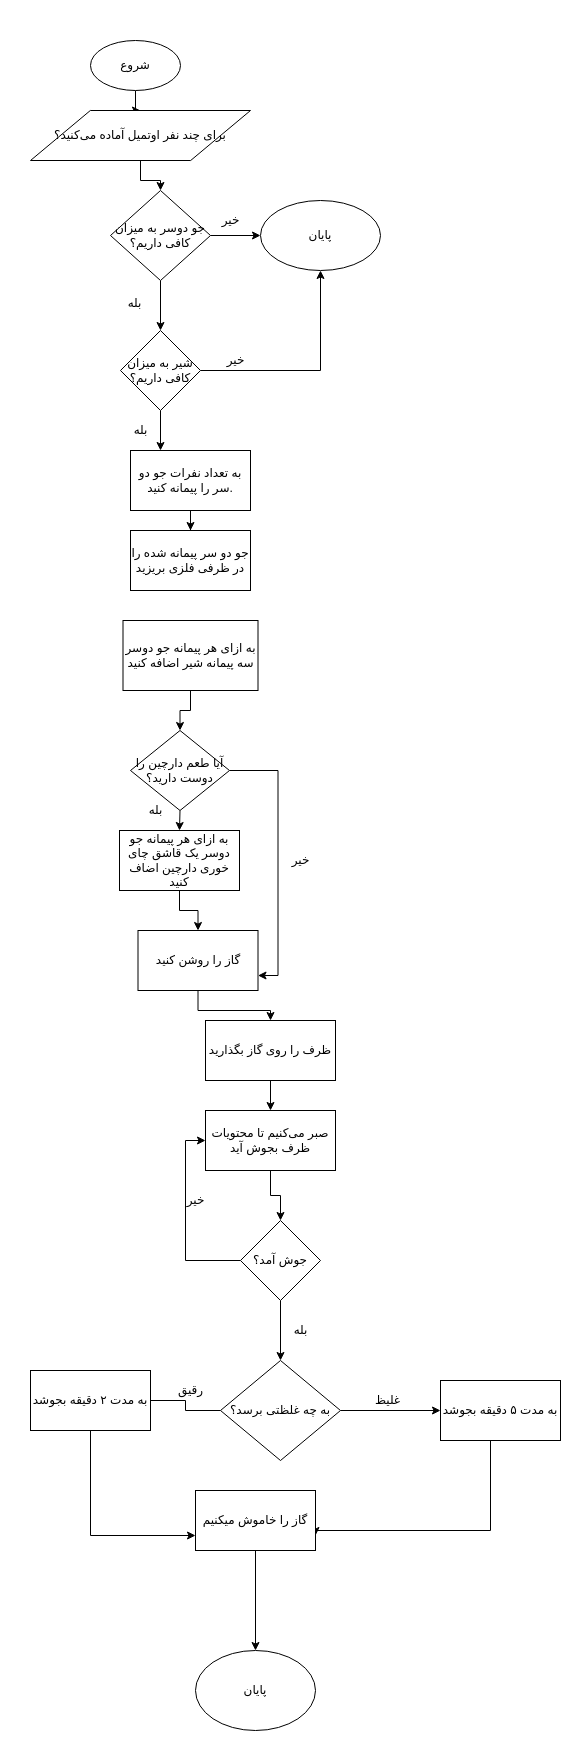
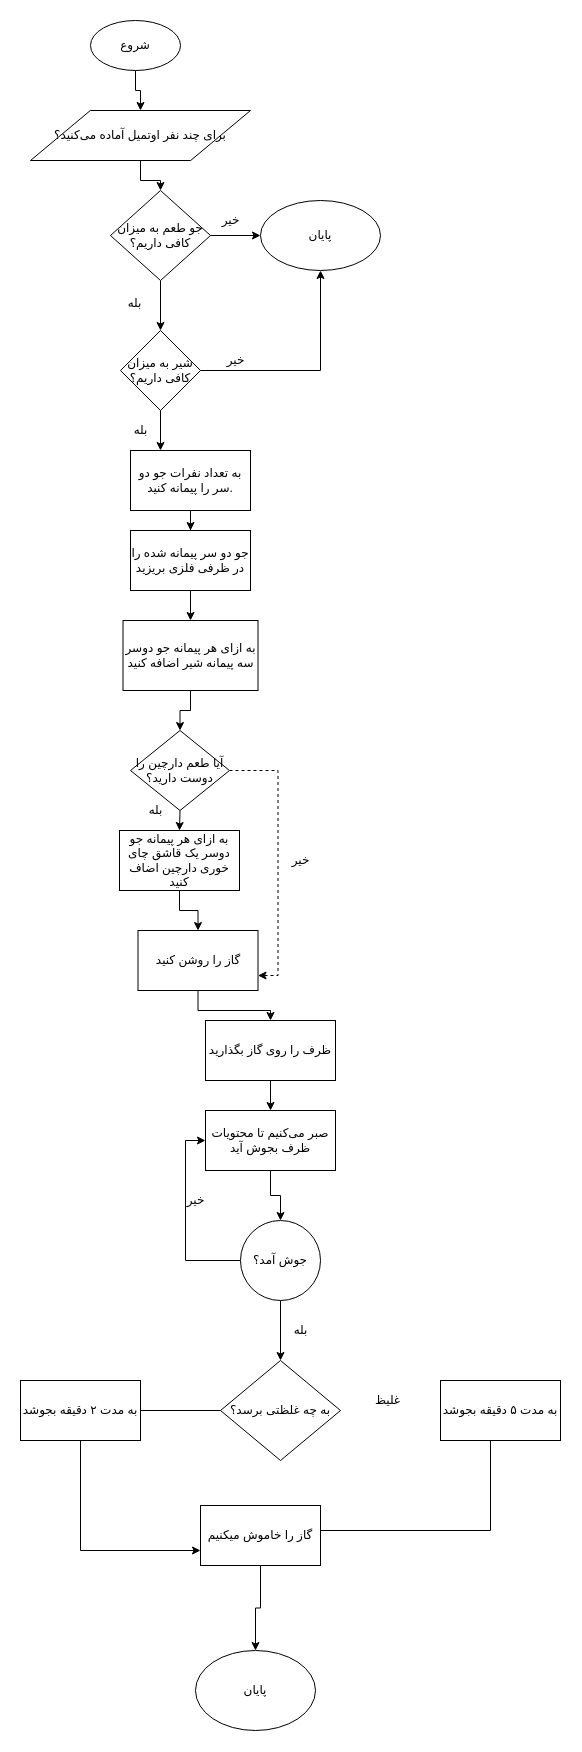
node "شروع": moved (136, 66) -> (136, 46)
node "جو دوسر به میزان کافی داریم؟": label "جو دوسر به میزان کافی داریم؟" -> "جو طعم به میزان کافی داریم؟"
edge "جو دو سر پیمانه شده را در ظرفی فلزی بریزید" -> "به ازای هر پیمانه جو دوسر سه پیمانه شیر اضافه کنید": added
edge "آیا طعم دارچین را دوست دارید؟" -> "گاز را روشن کنید": style solid -> dashed
node "جوش آمد؟": shape diamond -> ellipse
node "رقیق": removed
node "به مدت ۲ دقیقه بجوشد": moved (91, 1401) -> (81, 1411)
edge "به چه غلظتی برسد؟" -> "به مدت ۵ دقیقه بجوشد": removed
node "گاز را خاموش میکنیم": moved (256, 1521) -> (261, 1536)
